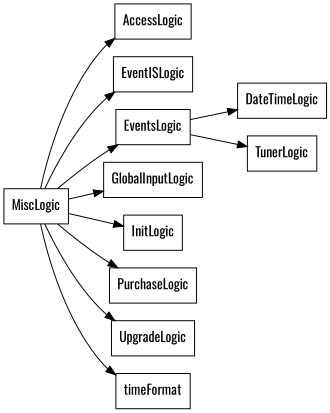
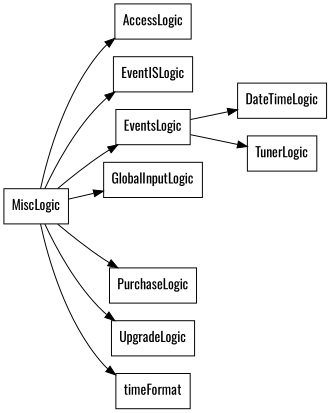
node "InitLogic": removed
